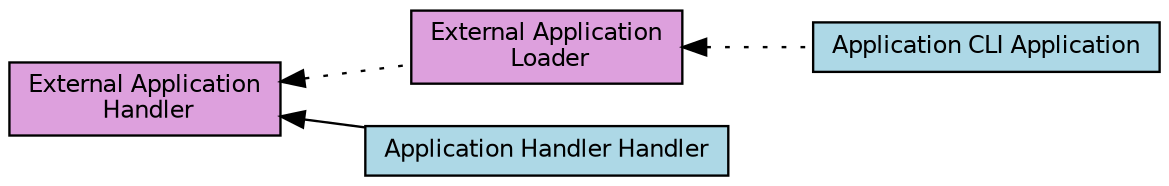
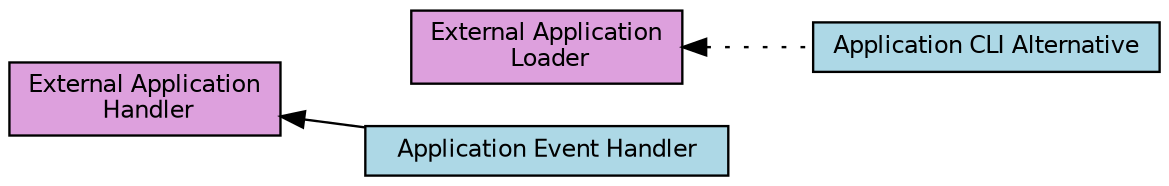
node "Application CLI Application": label "Application CLI Application" -> "Application CLI Alternative"
edge "External Application Loader" -> "External Application Handler": removed
node "Application Handler Handler": label "Application Handler Handler" -> "Application Event Handler"
